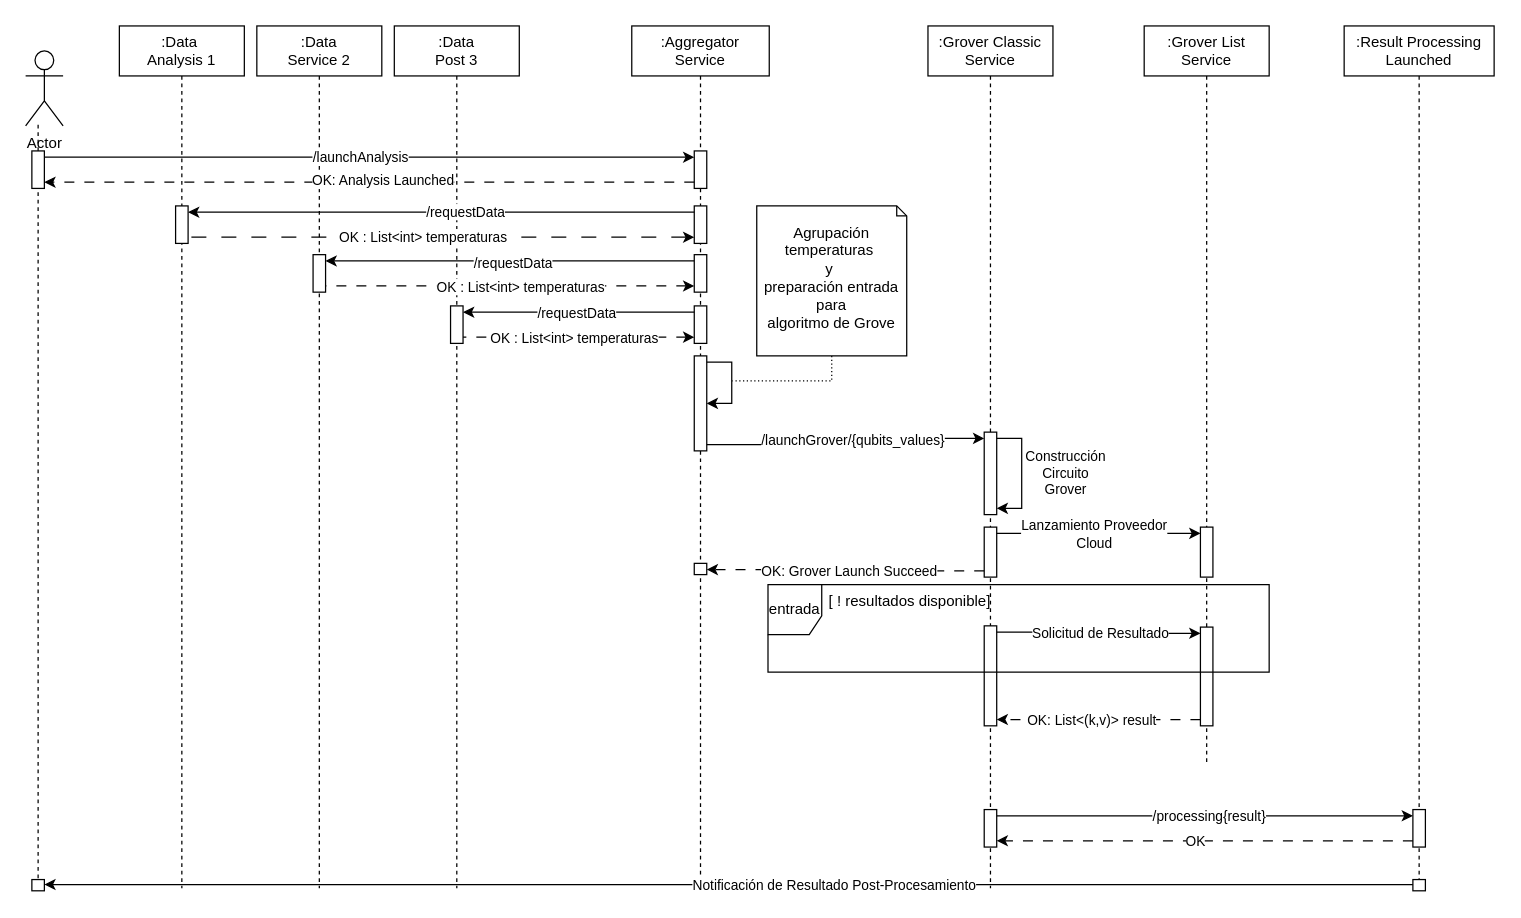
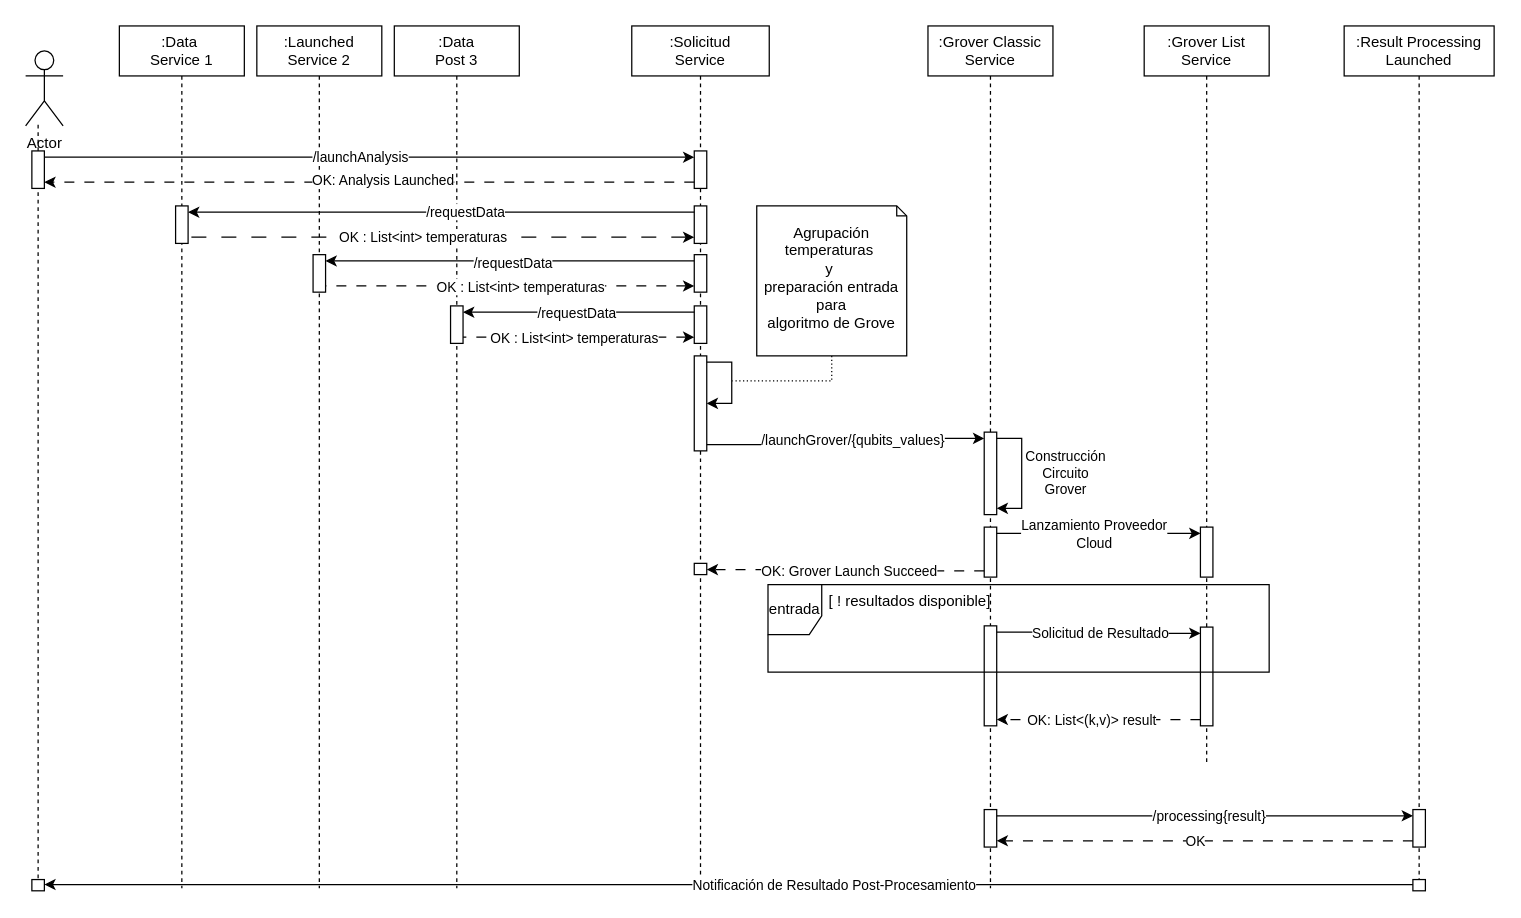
node ":Data Analysis 1": label ":Data Analysis 1" -> ":Data Service 1"
node ":Data Service 2": label ":Data Service 2" -> ":Launched Service 2"
node ":Aggregator Service": label ":Aggregator Service" -> ":Solicitud Service"
